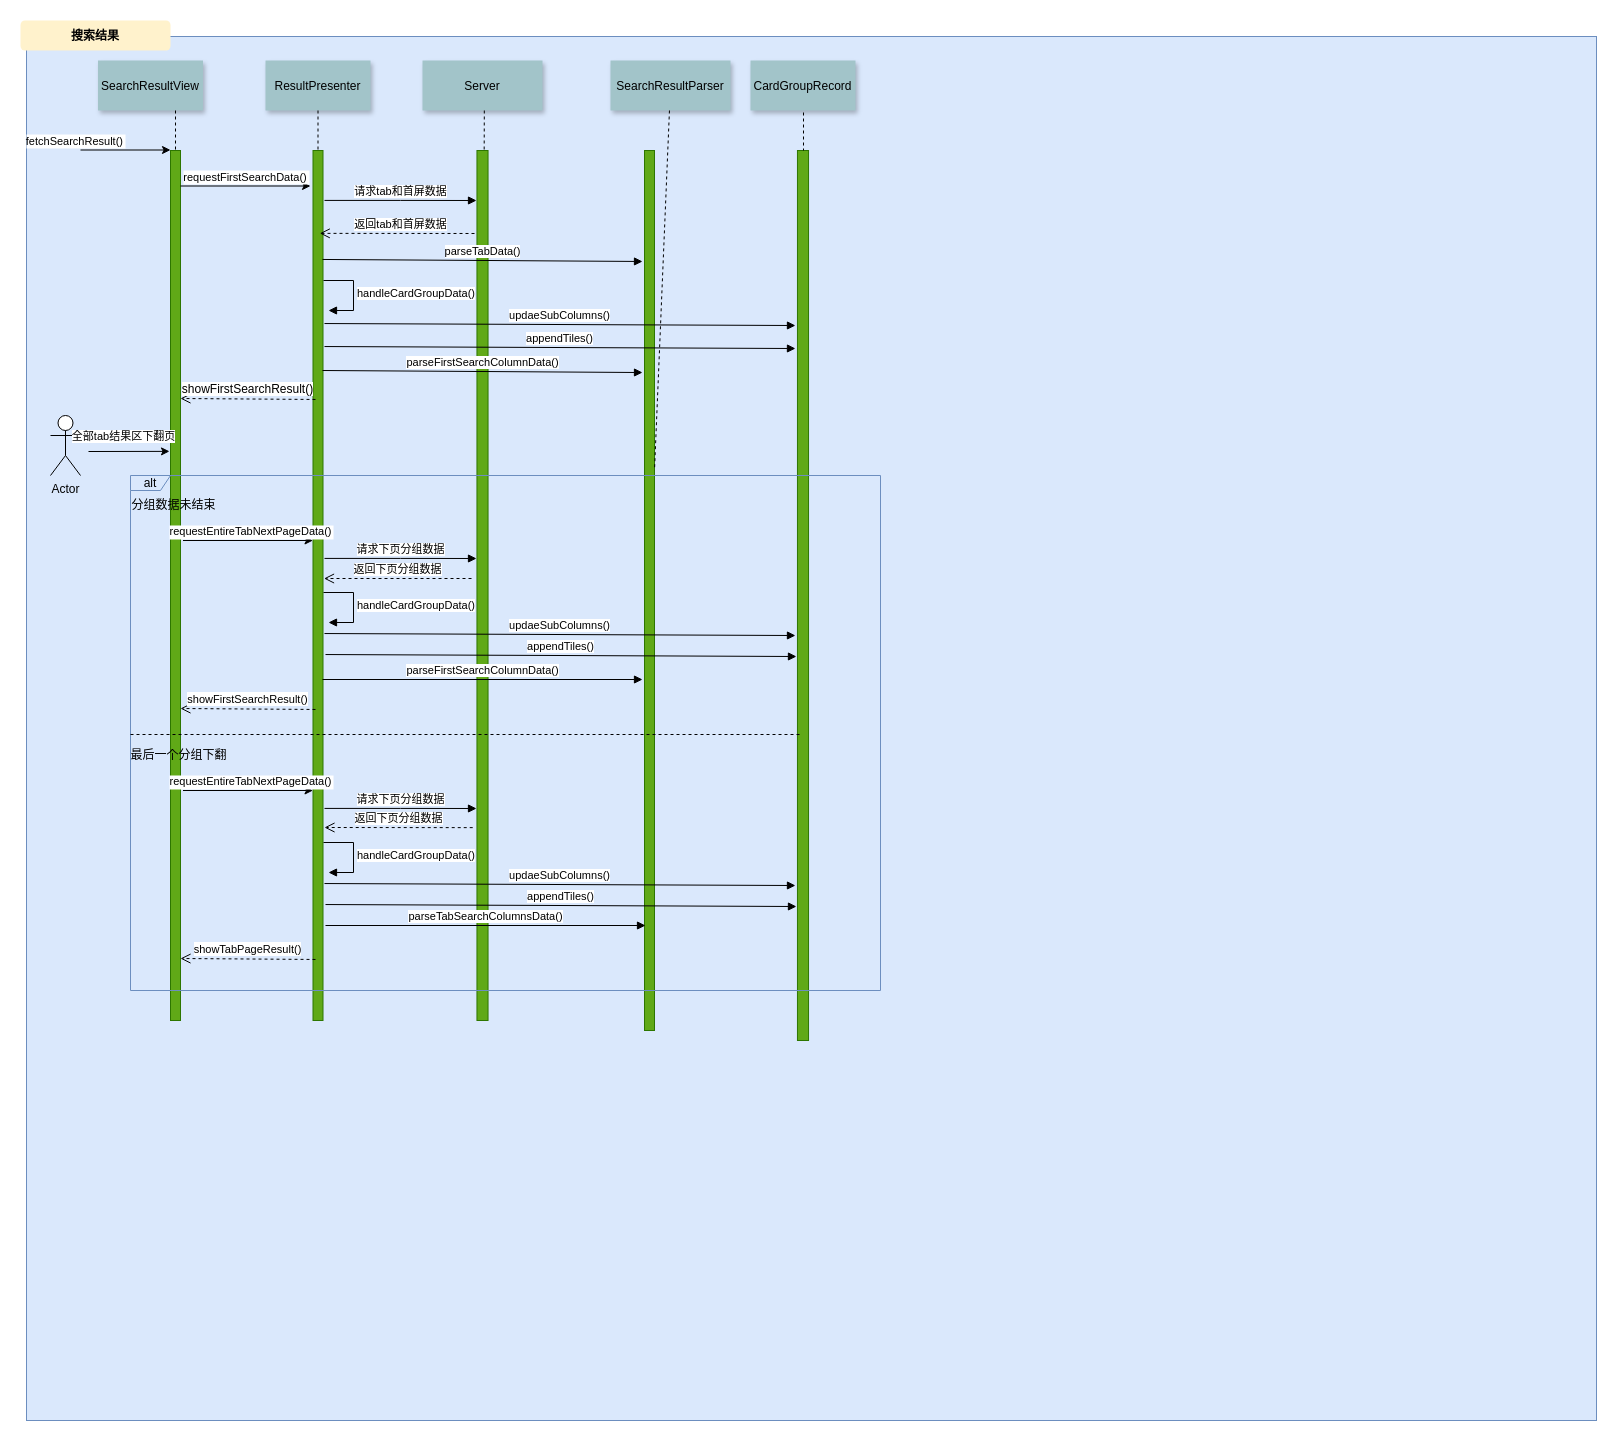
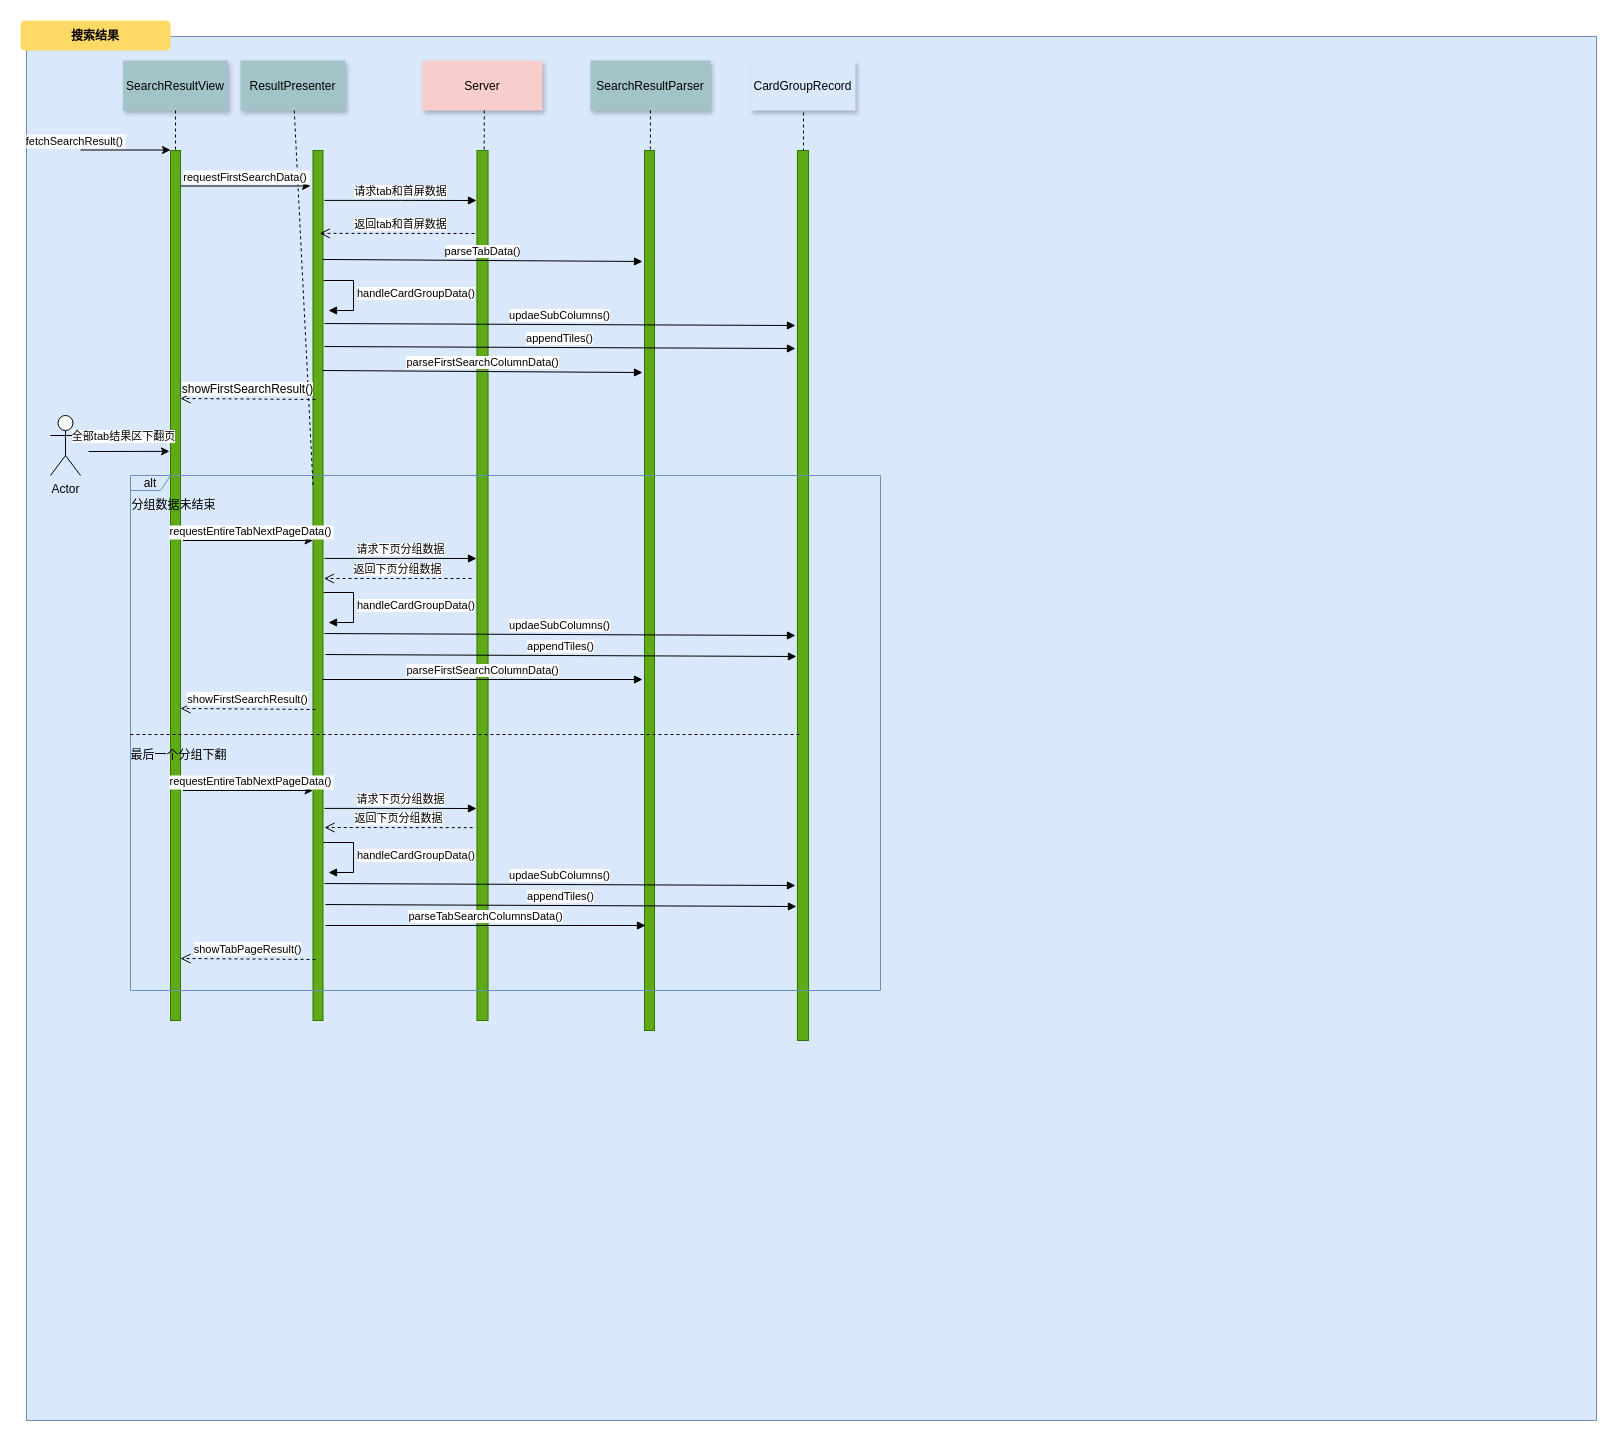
node "搜索结果": fillcolor #fff2cc -> #ffd966
node "SearchResultView": moved (151, 86) -> (176, 86)
node "ResultPresenter": moved (318, 86) -> (293, 86)
node "Server": fillcolor #a2c4c9 -> #f8cecc
node "SearchResultParser": moved (671, 86) -> (651, 86)
node "CardGroupRecord": fillcolor #a2c4c9 -> #dae8fc
